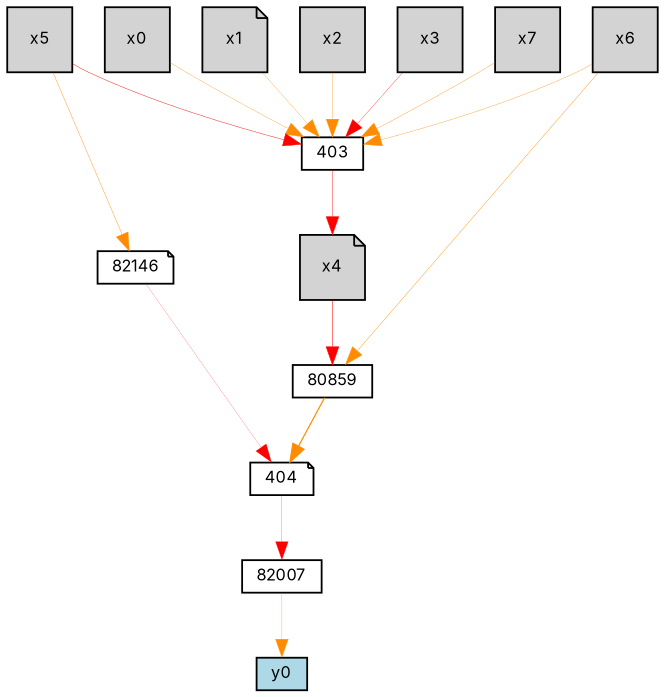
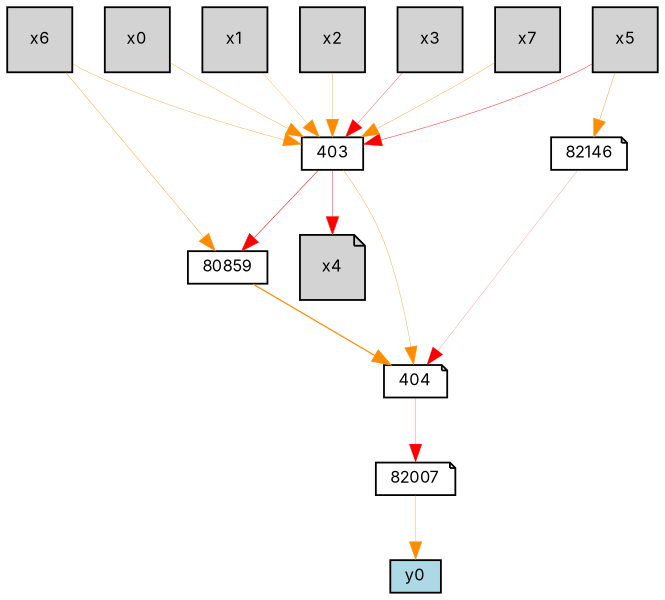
node "x1": shape note -> box
edge "403" -> "404": added
edge "x4" -> "80859": now "403" -> "80859"
node "82007": shape box -> note
